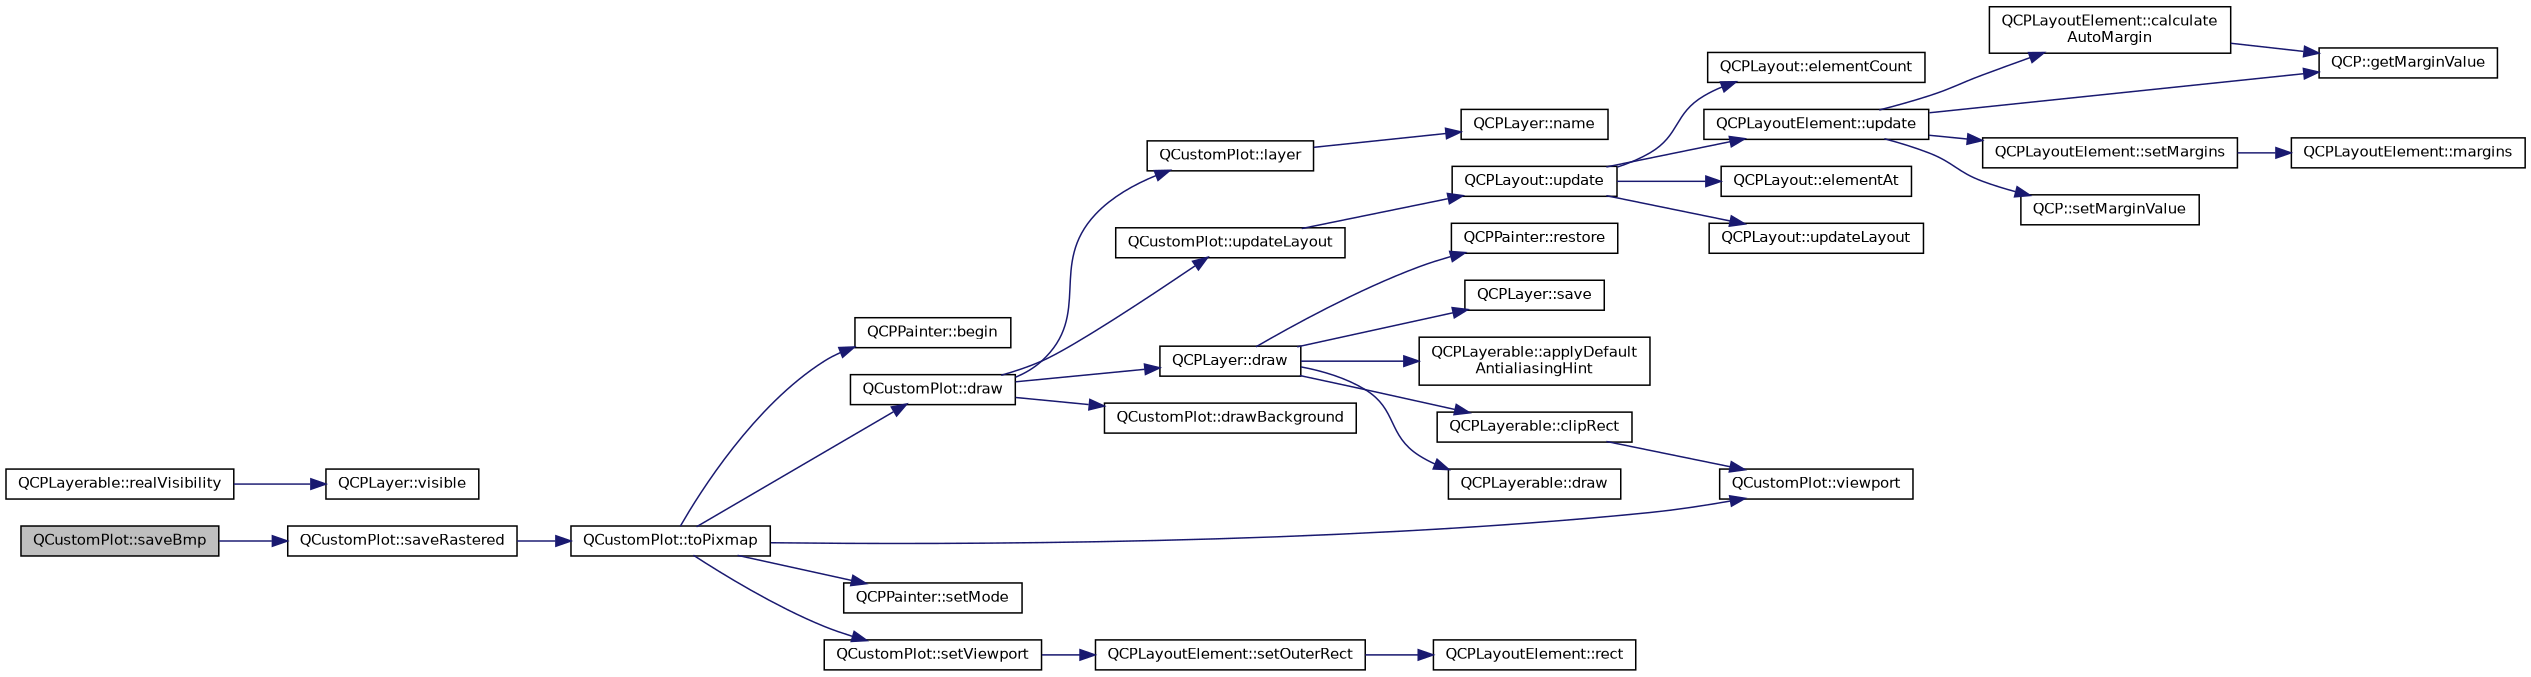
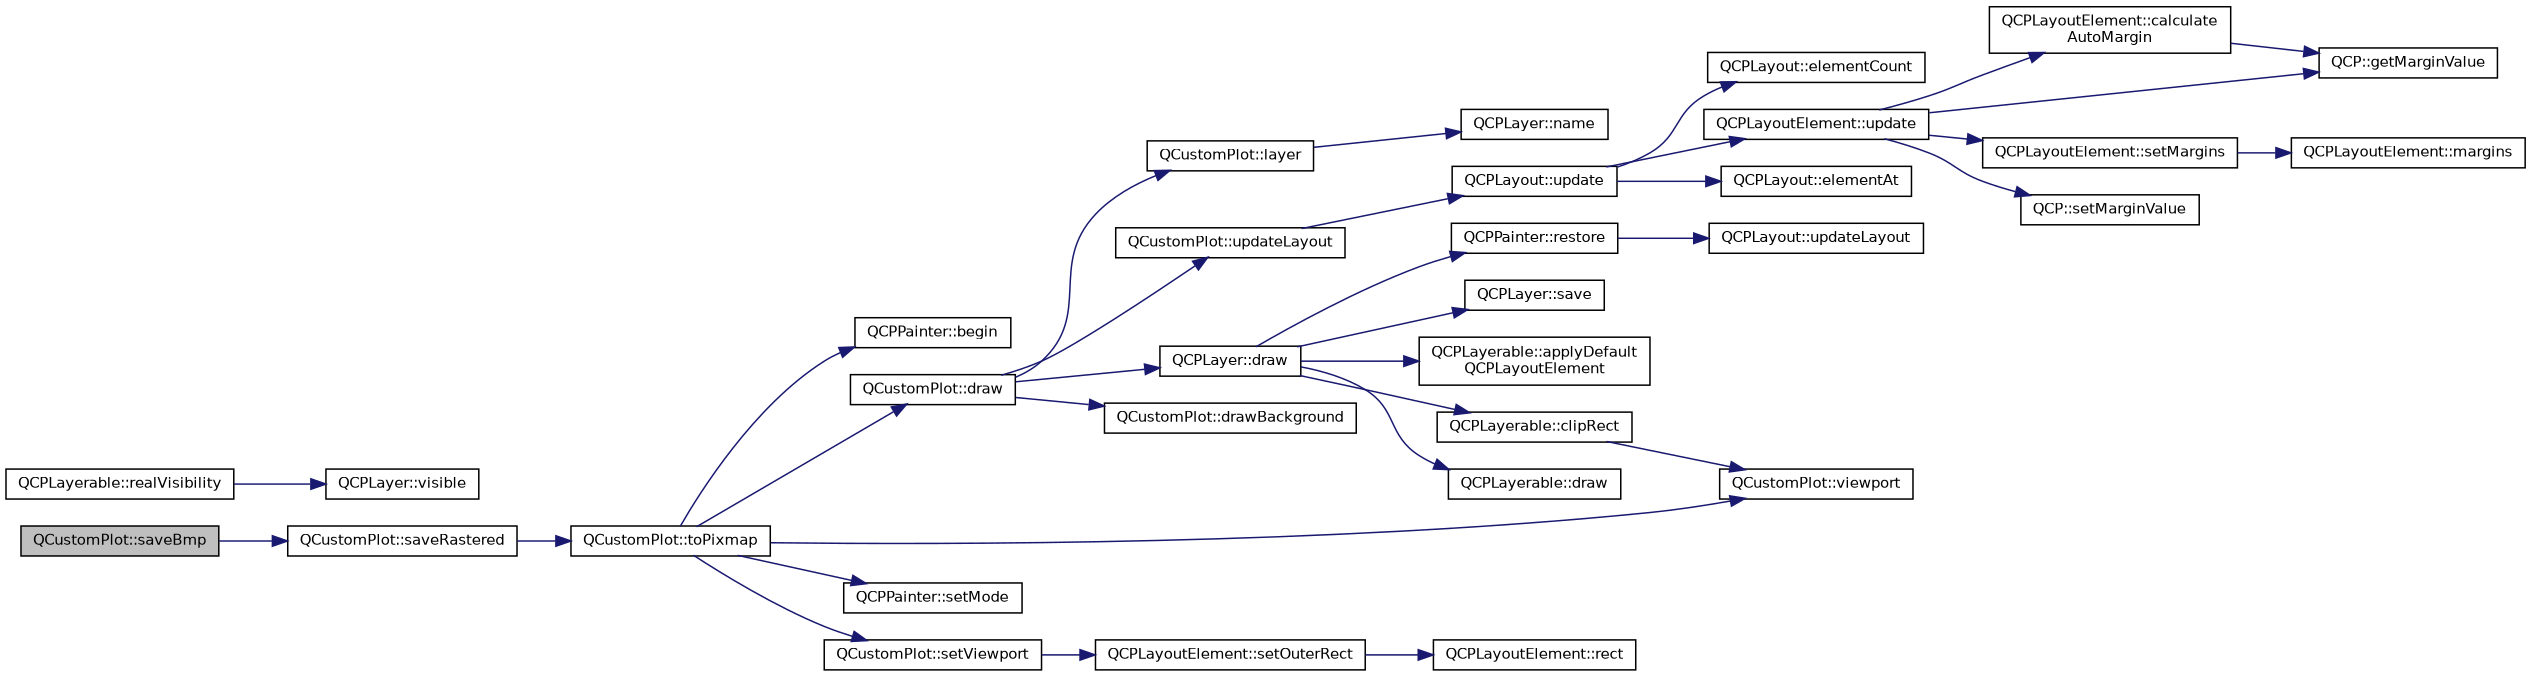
edge "QCPLayout::update" -> "QCPLayout::updateLayout": now "QCPPainter::restore" -> "QCPLayout::updateLayout"
node "QCPLayerable::applyDefault AntialiasingHint": label "QCPLayerable::applyDefault AntialiasingHint" -> "QCPLayerable::applyDefault QCPLayoutElement"
